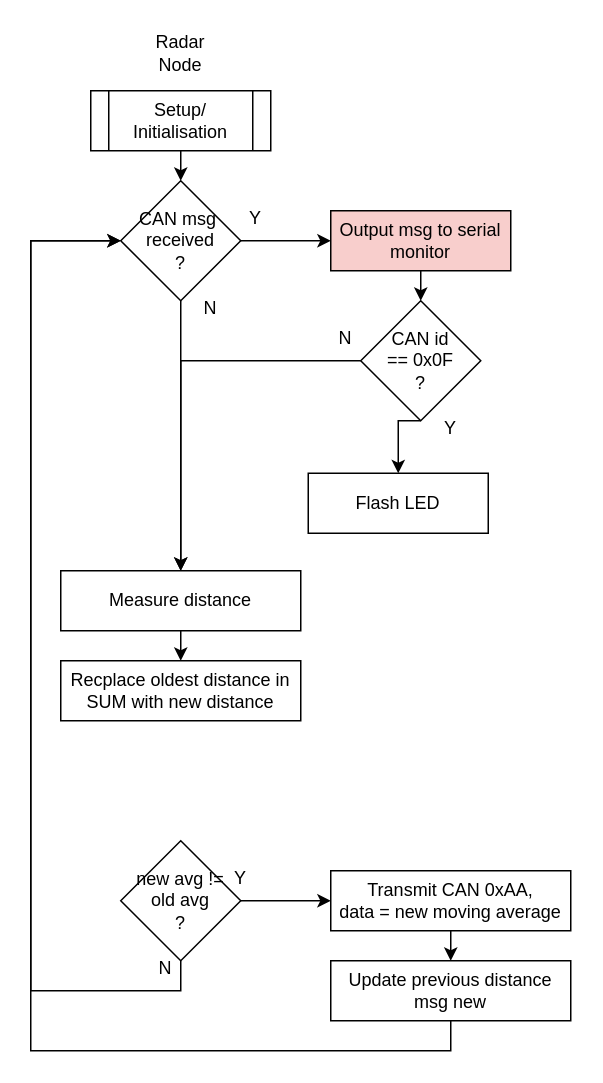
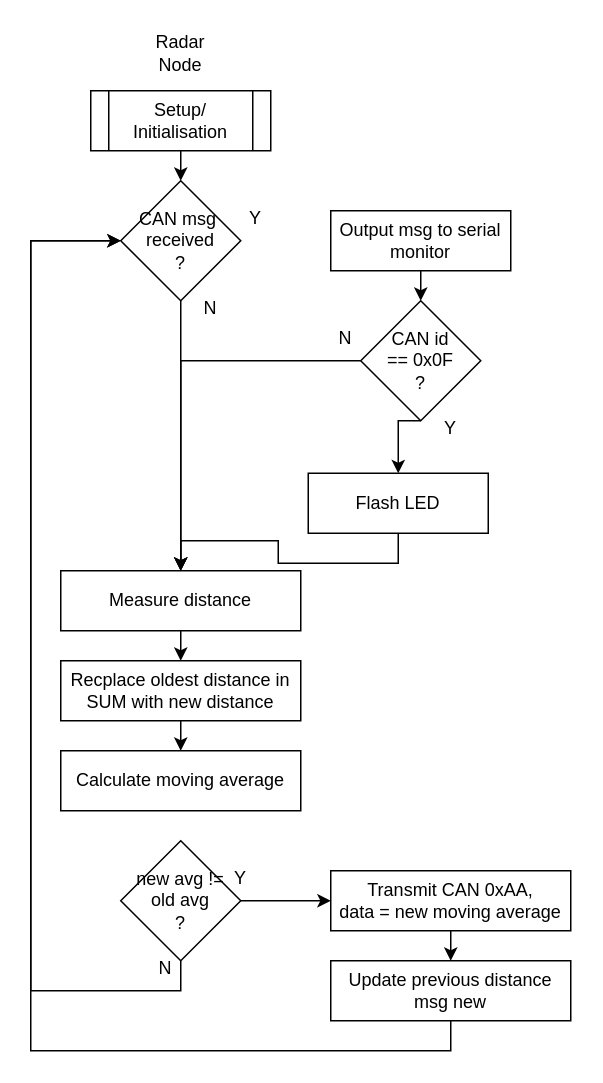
edge "CAN msg received ?" -> "Output msg to serial monitor": removed
node "Output msg to serial monitor": fillcolor #f8cecc -> #ffffff
edge "Flash LED" -> "Measure distance": added
edge "Recplace oldest distance in SUM with new distance" -> "Calculate moving average": added
node "Calculate moving average": added
